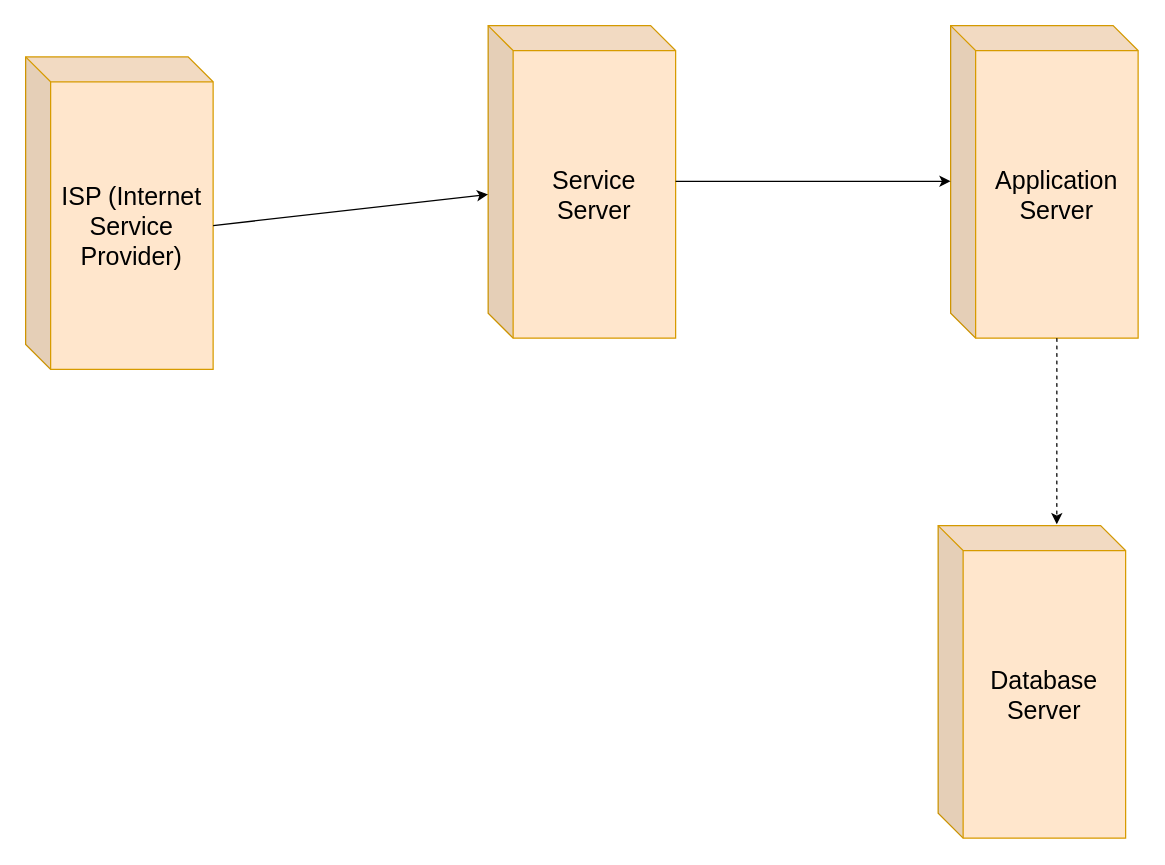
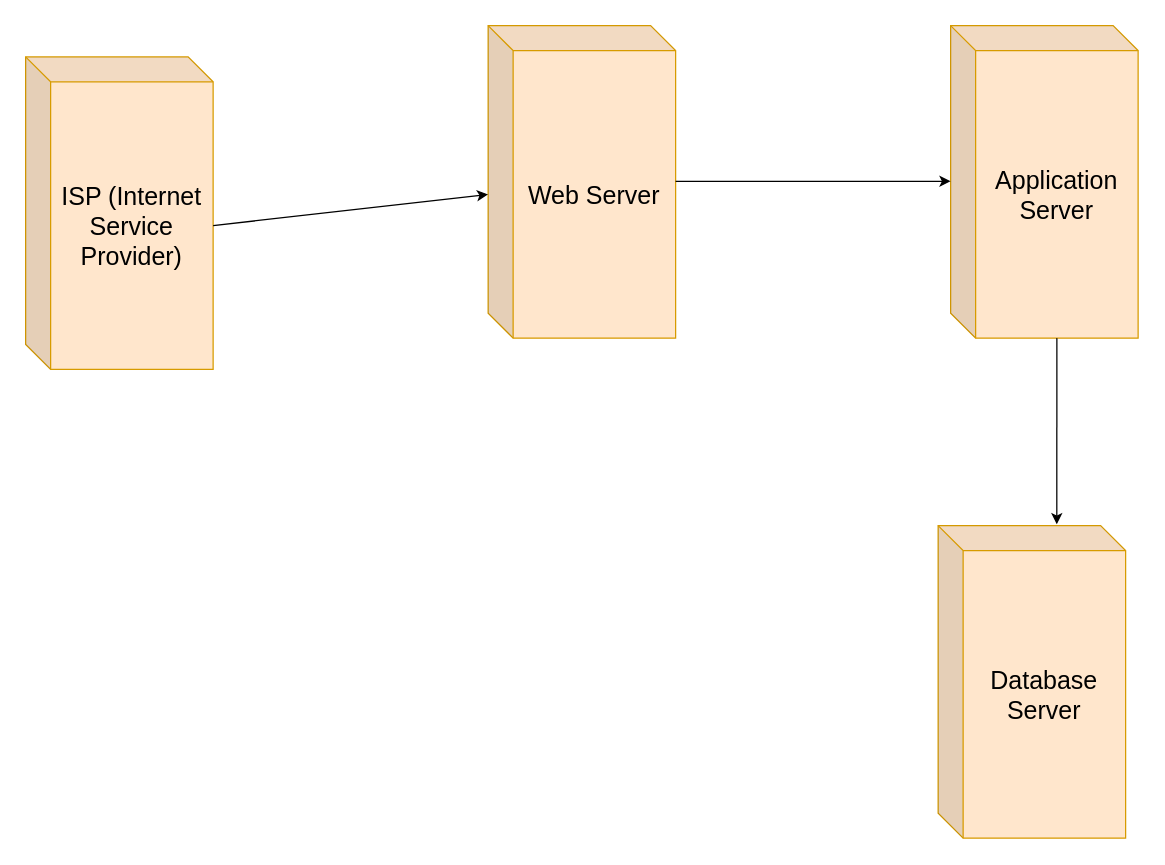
node "Service Server": label "Service Server" -> "Web Server"
edge "Application Server" -> "Database Server": style dashed -> solid
